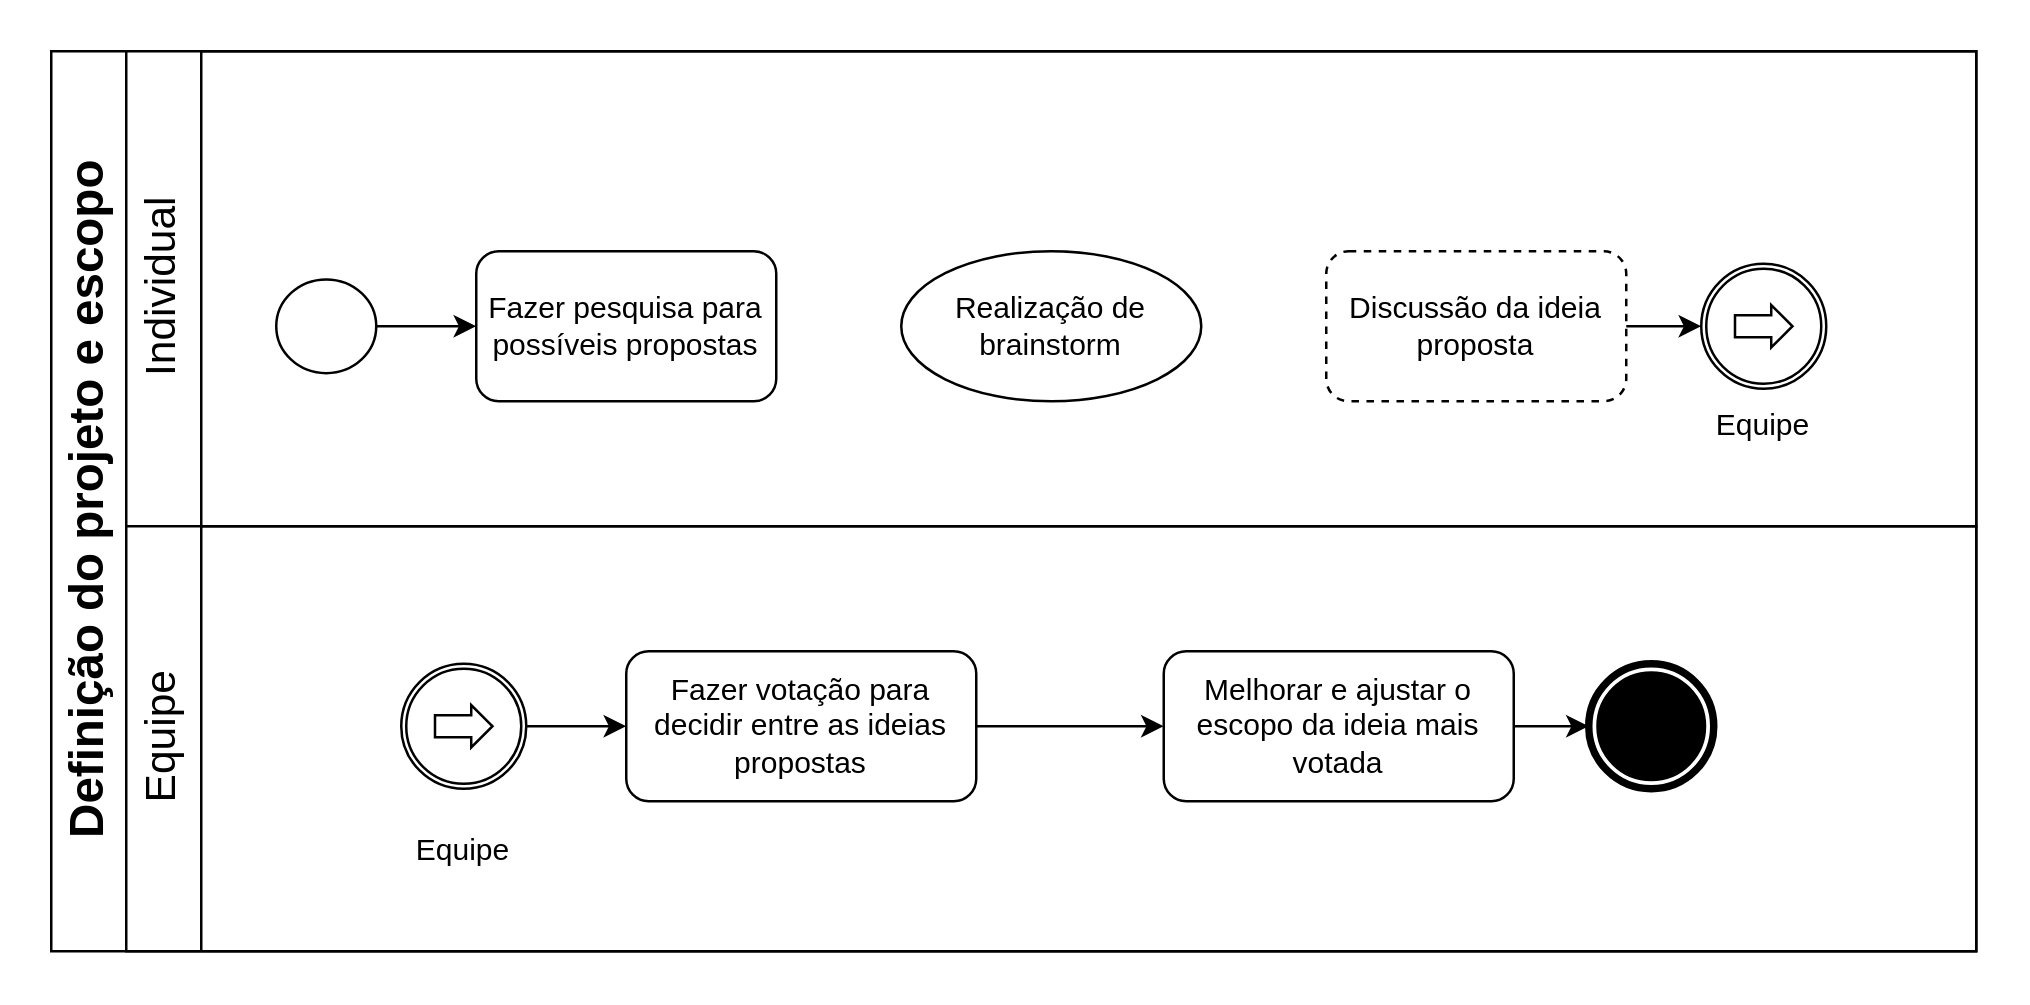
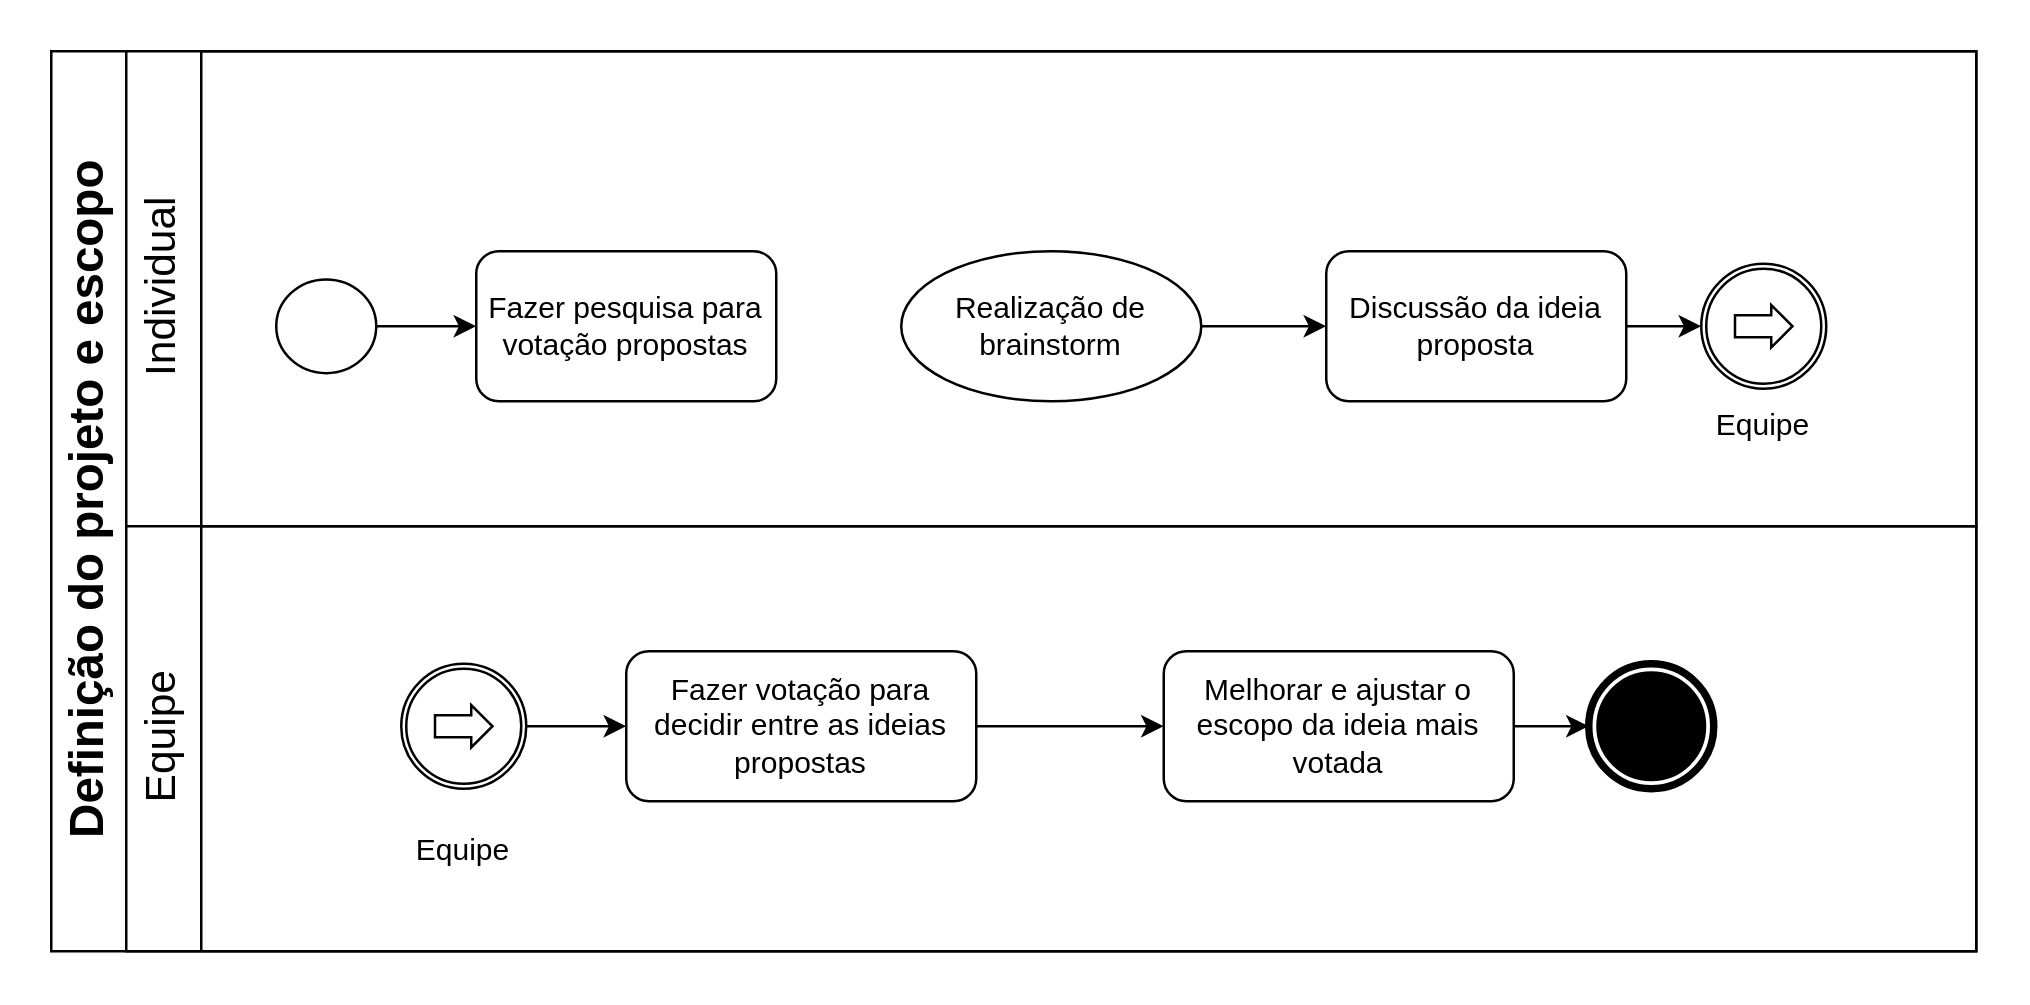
node "Fazer pesquisa para possíveis propostas": label "Fazer pesquisa para possíveis propostas" -> "Fazer pesquisa para votação propostas"
edge "Realização de brainstorm" -> "Discussão da ideia proposta": added
node "Discussão da ideia proposta": style dashed -> solid
